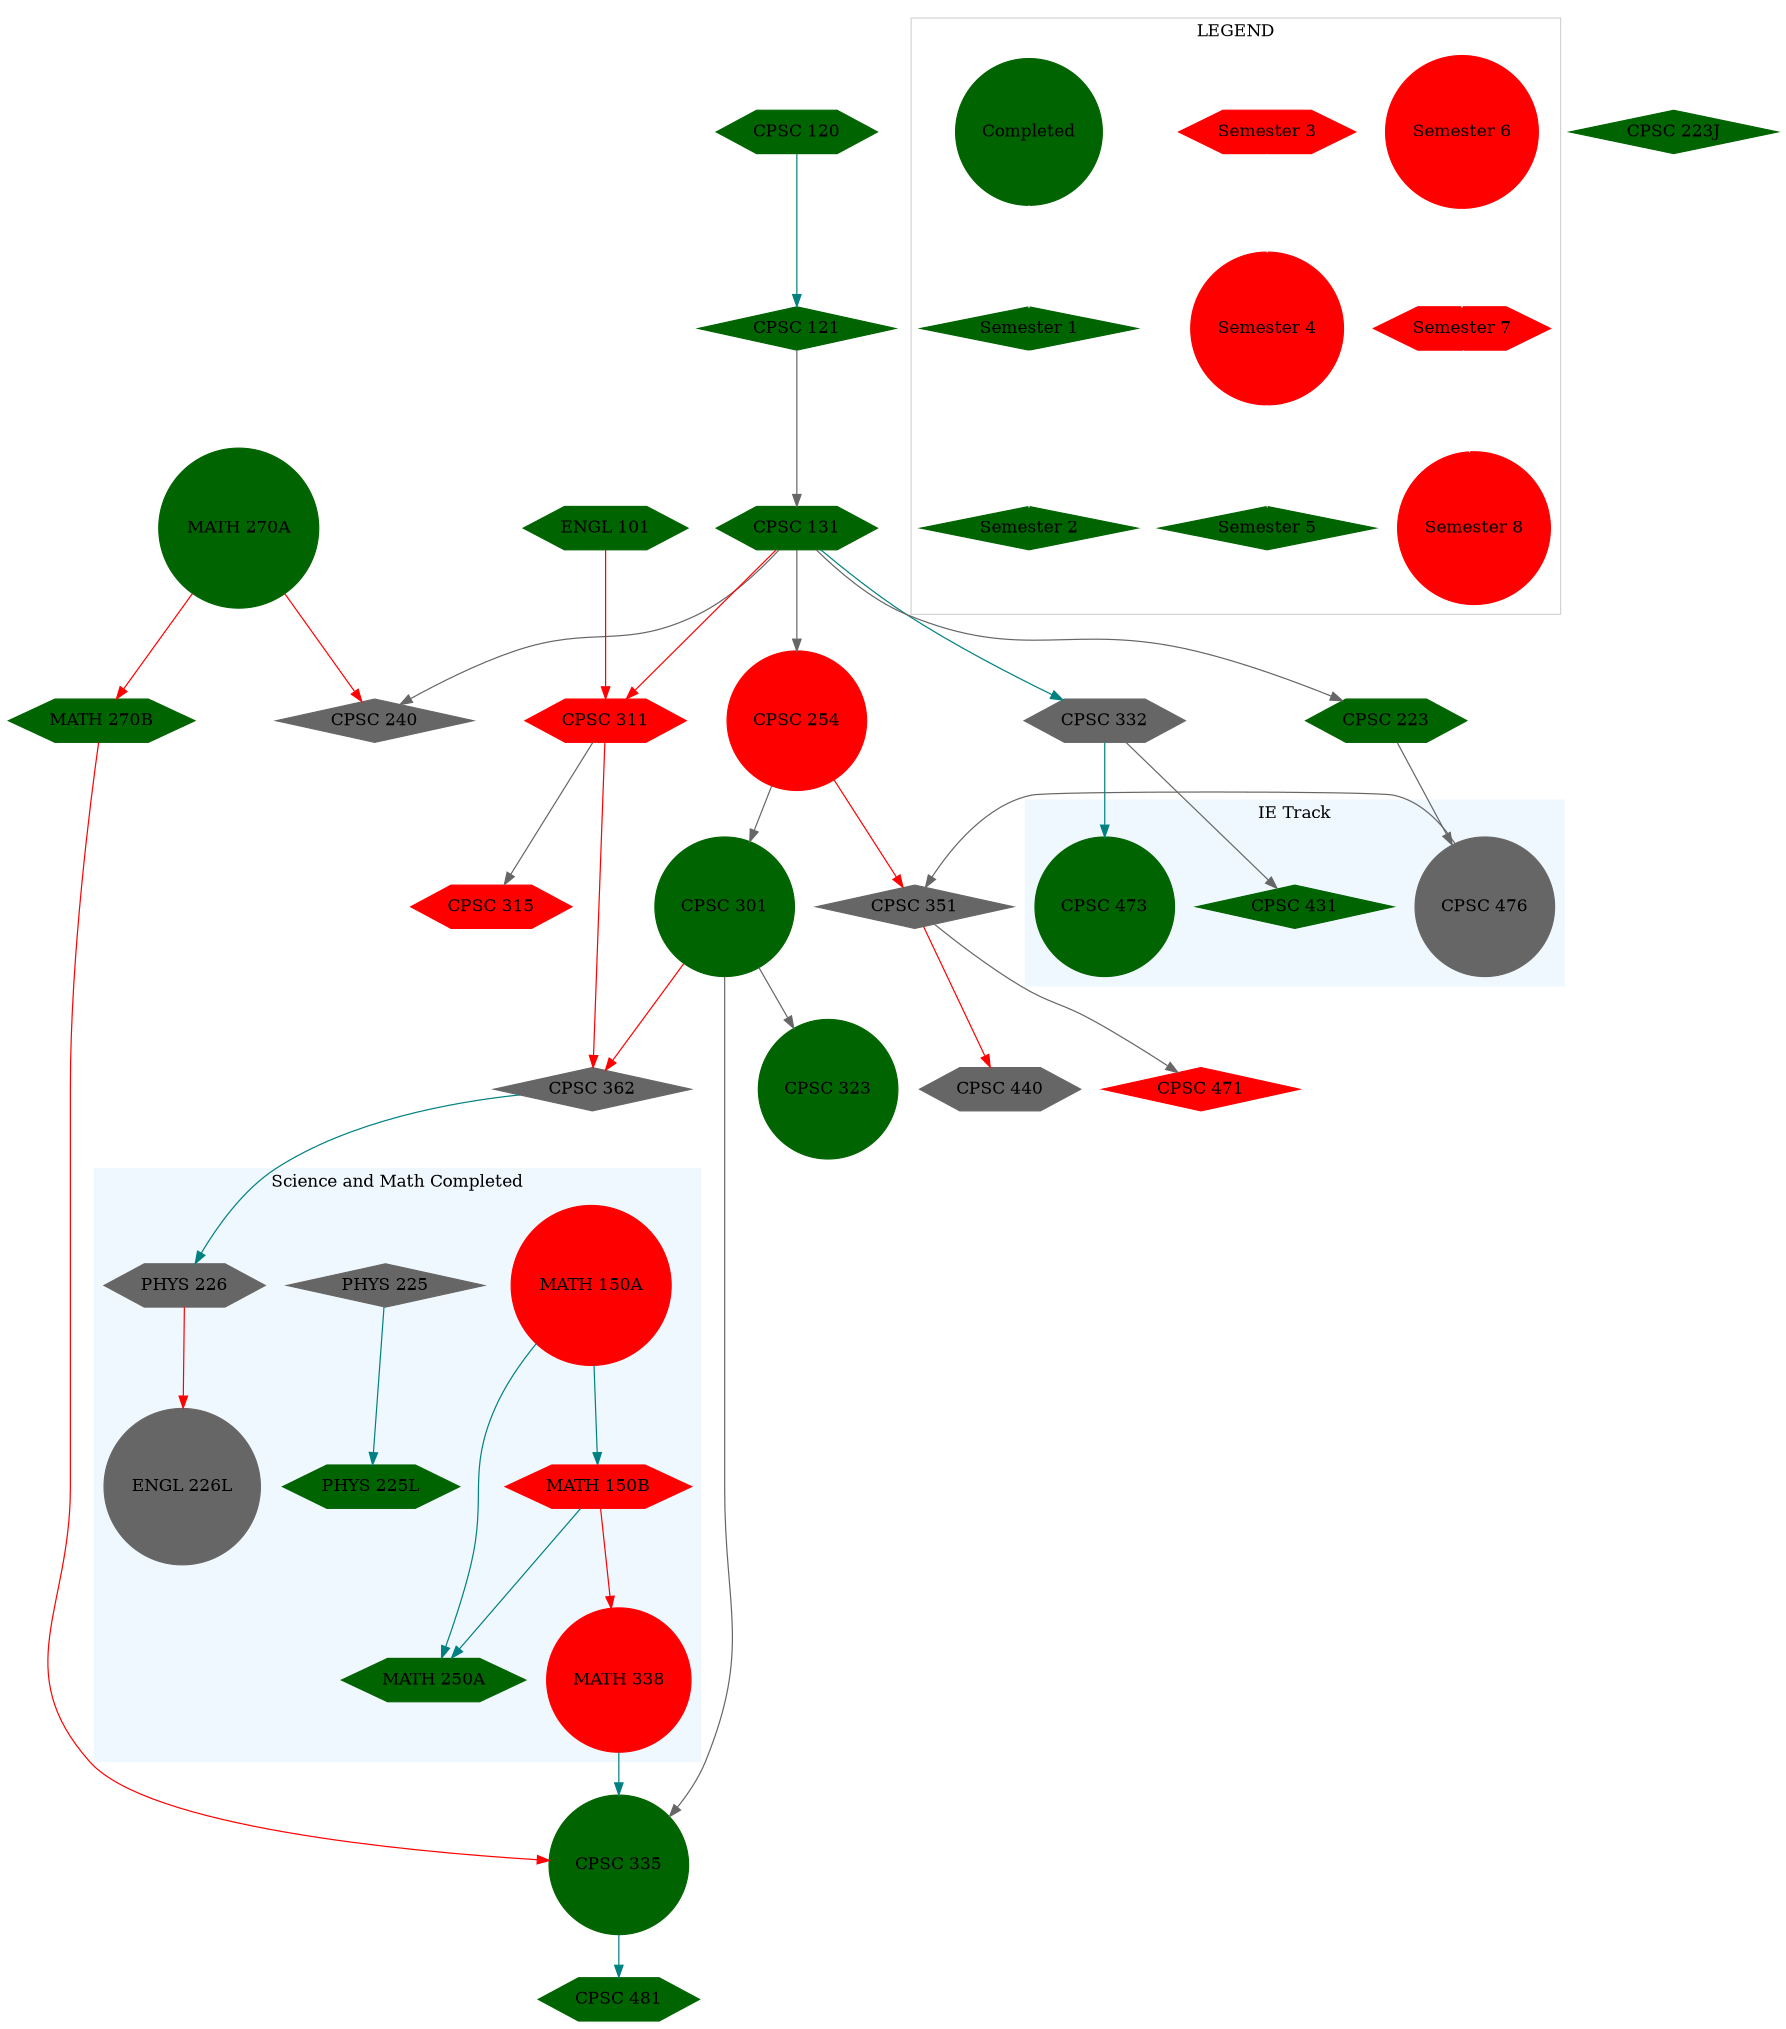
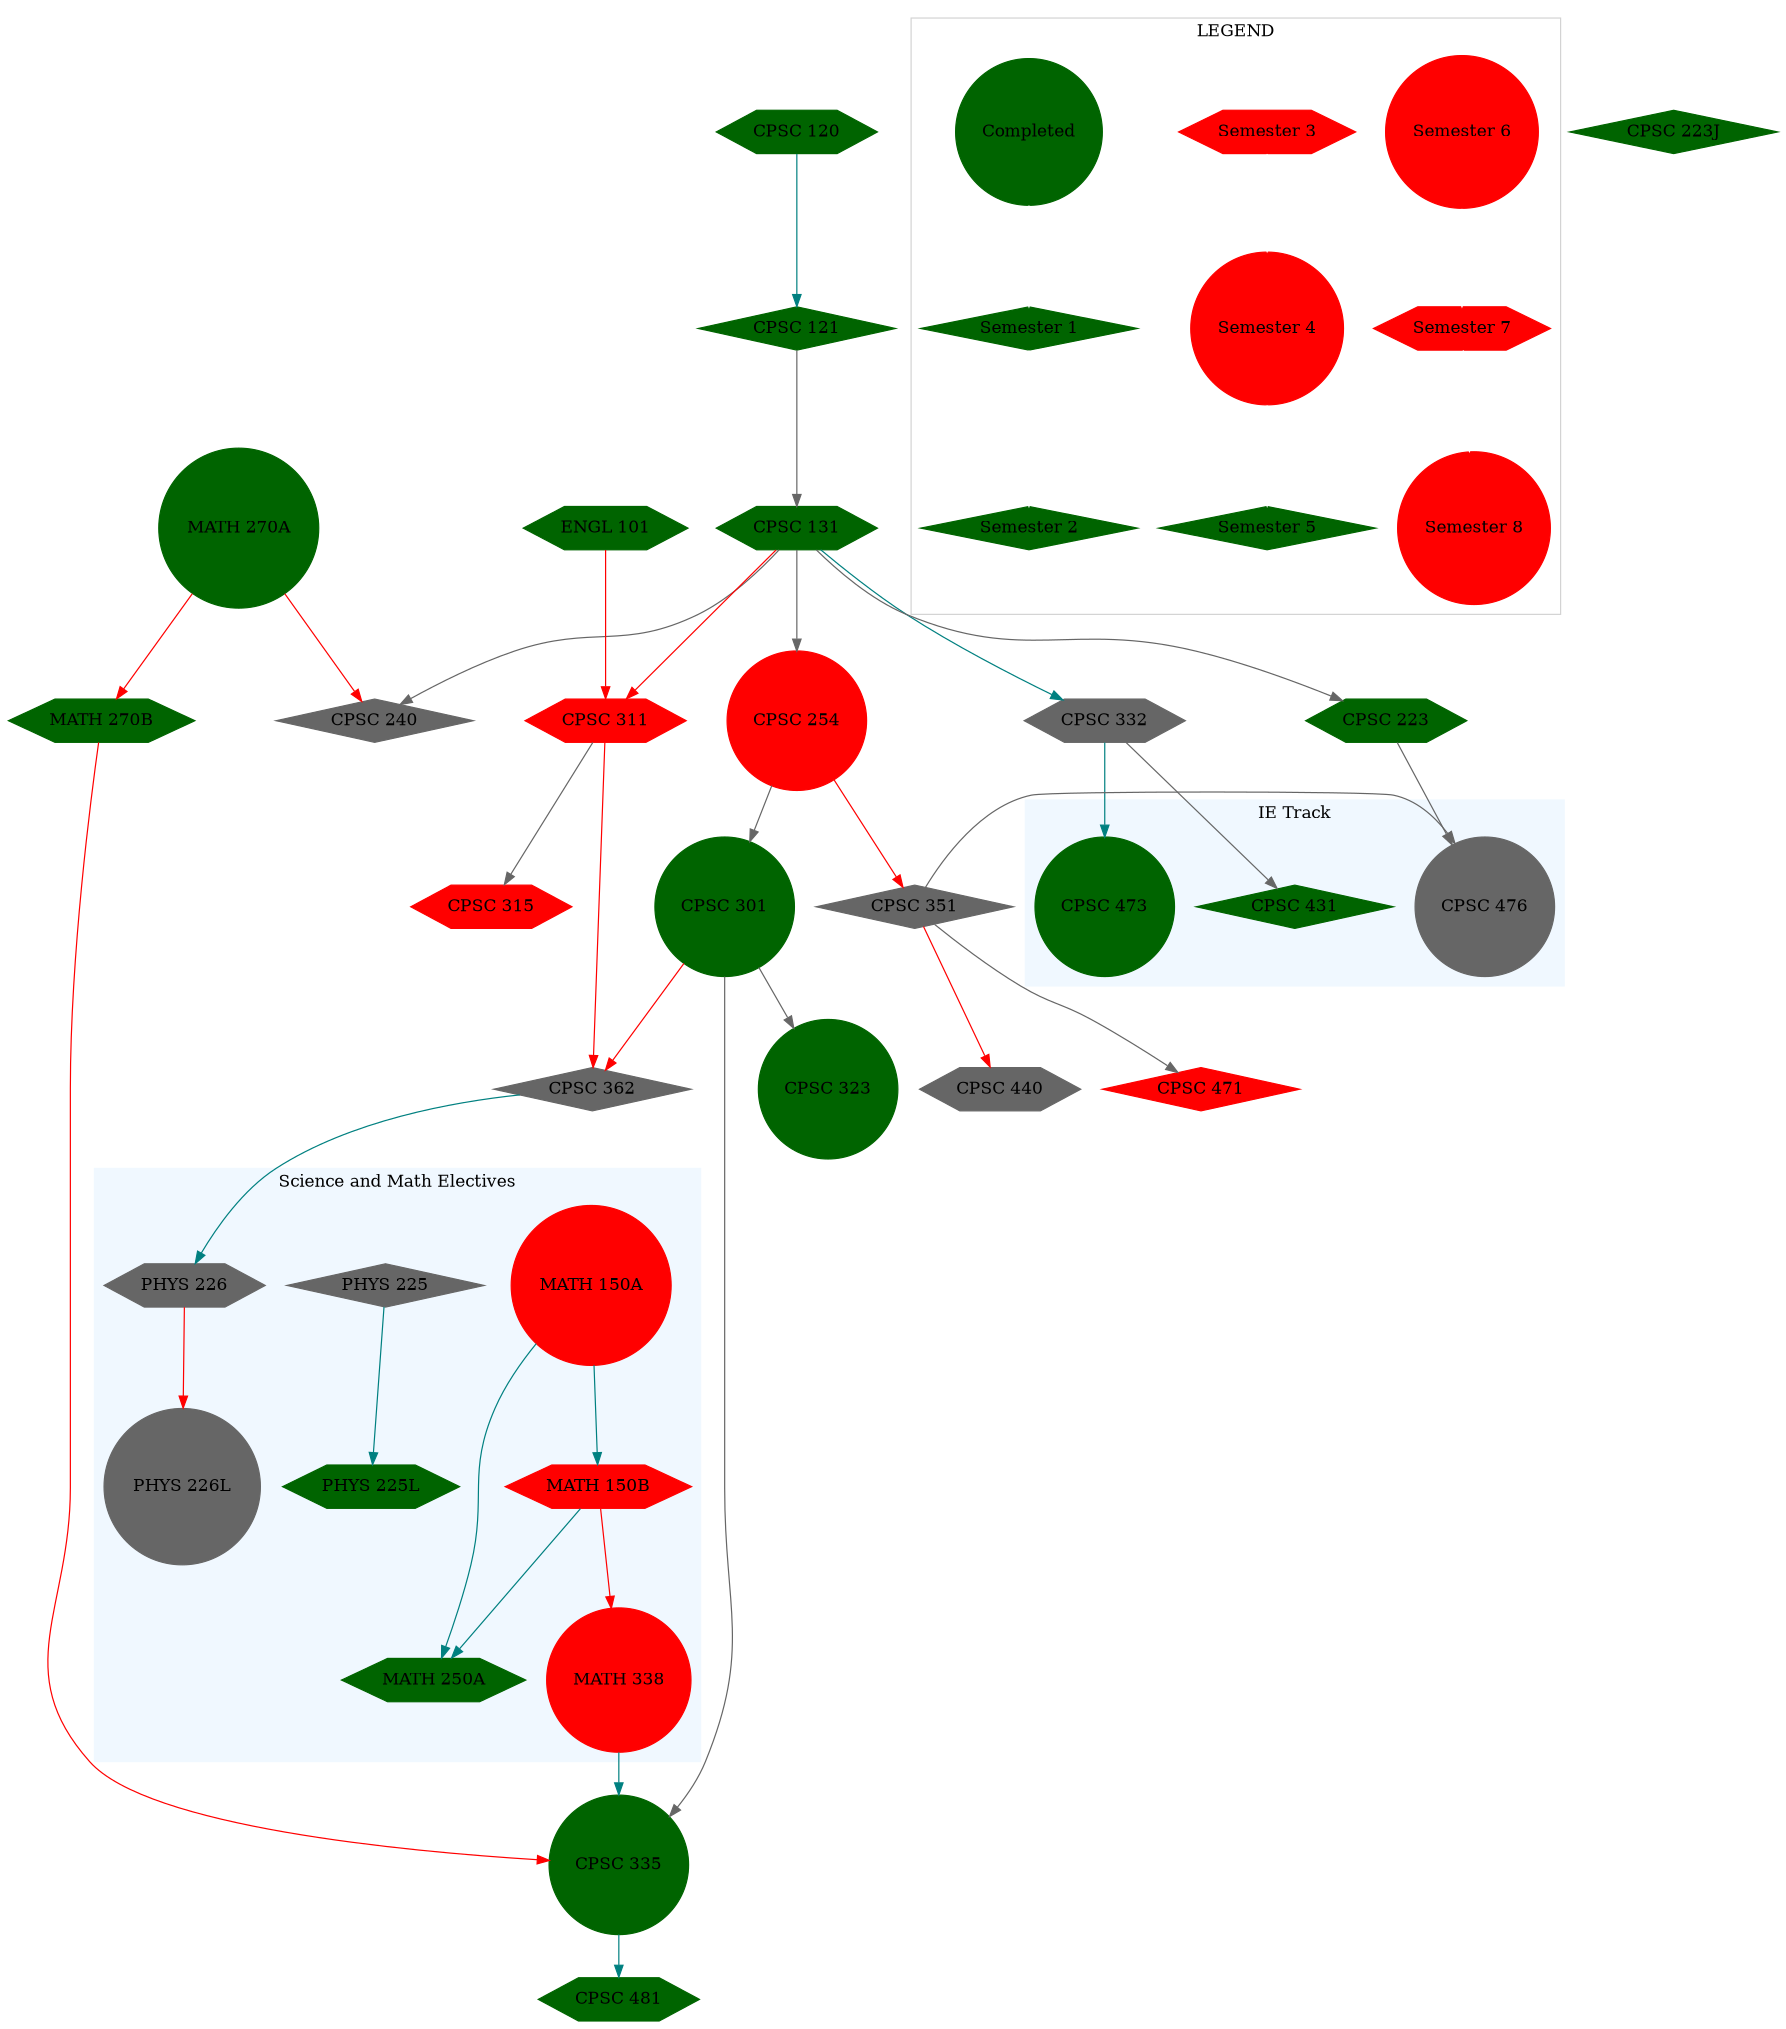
edge "CPSC 476" -> "CPSC 351": reversed
cluster "Science and Math Completed": label "Science and Math Completed" -> "Science and Math Electives"
node "ENGL 226L": label "ENGL 226L" -> "PHYS 226L"
